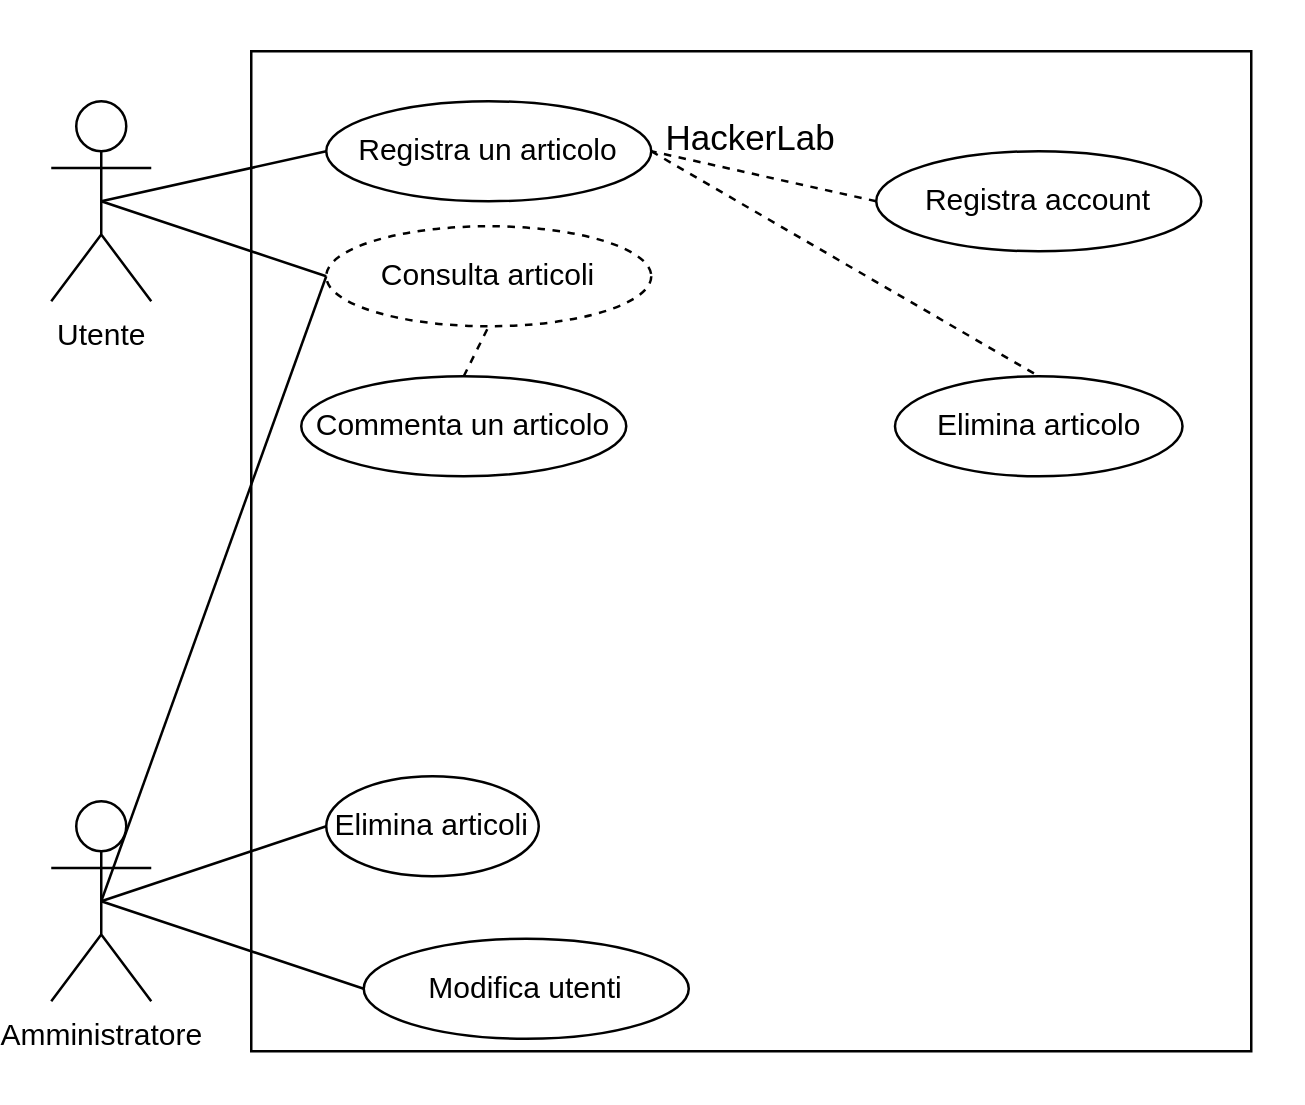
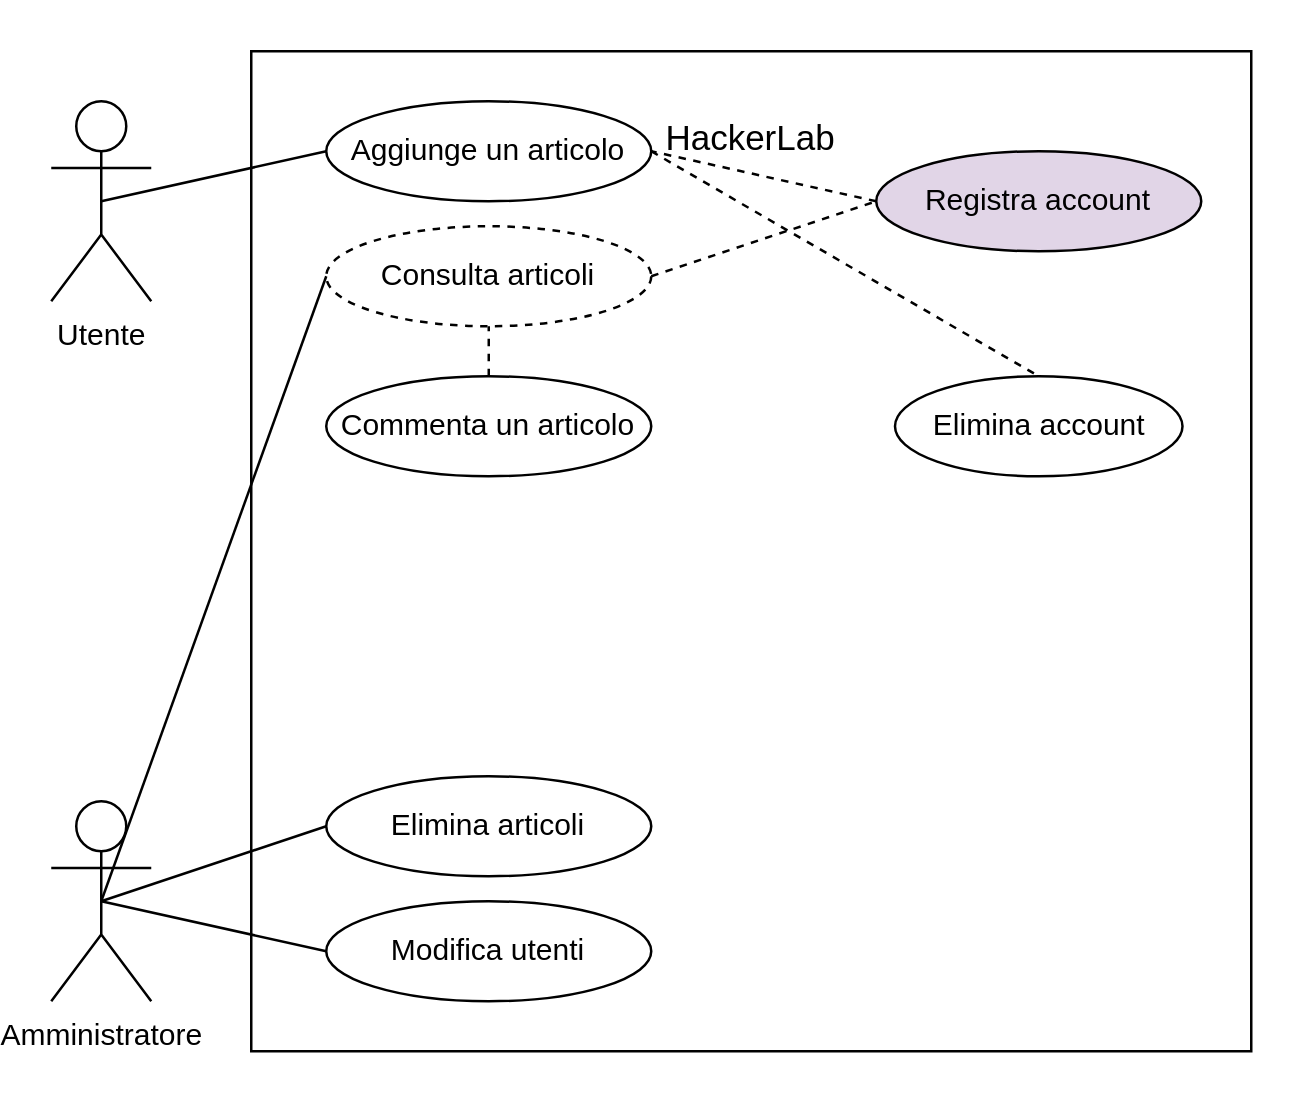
node "Registra un articolo": label "Registra un articolo" -> "Aggiunge un articolo"
node "Registra account": fillcolor #ffffff -> #e1d5e7
edge "Utente" -- "Consulta articoli": removed
edge "Registra account" -- "Consulta articoli": added
node "Commenta un articolo": moved (464, 426) -> (489, 426)
node "Elimina articolo": label "Elimina articolo" -> "Elimina account"
node "Elimina articoli": size 213x100 -> 325x100
node "Modifica utenti": moved (526, 989) -> (489, 951)
